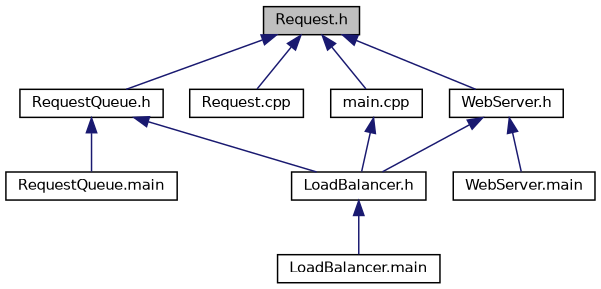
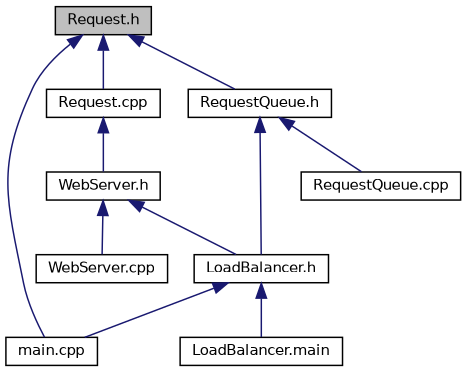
edge "WebServer.h" -> "Request.h": now "WebServer.h" -> "Request.cpp"
edge "LoadBalancer.h" -> "main.cpp": reversed
node "RequestQueue.main": label "RequestQueue.main" -> "RequestQueue.cpp"
node "WebServer.main": label "WebServer.main" -> "WebServer.cpp"
